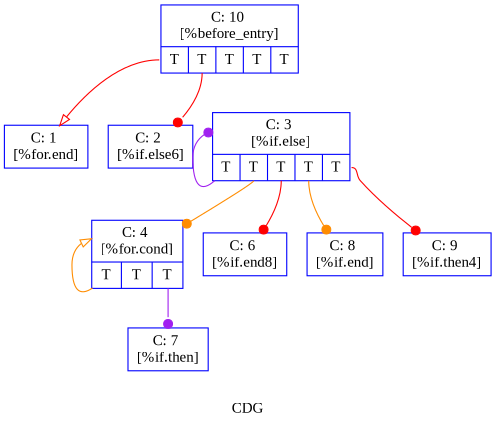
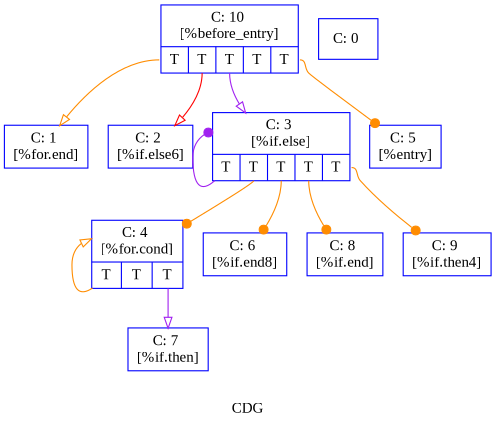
node "C: 0": added
edge "C: 10" -> "C: 1": color red -> darkorange
edge "C: 10" -> "C: 3": added
edge "C: 10" -> "C: 2": arrowhead dot -> onormal
node "C: 5": added
edge "C: 3" -> "C: 9": color red -> darkorange
edge "C: 3" -> "C: 6": color red -> darkorange
edge "C: 4" -> "C: 7": arrowhead dot -> onormal
